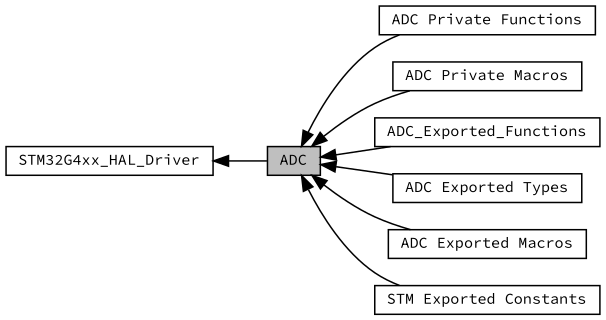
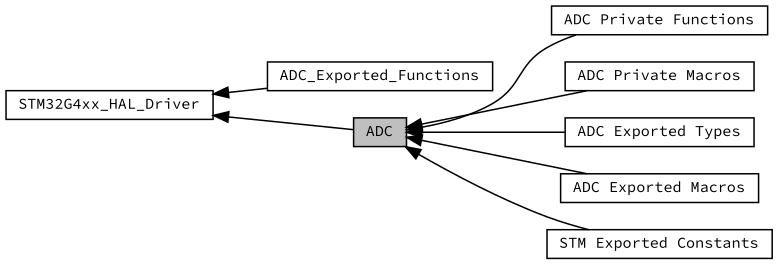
edge "ADC_Exported_Functions" -> "ADC": now "ADC_Exported_Functions" -> "STM32G4xx_HAL_Driver"
